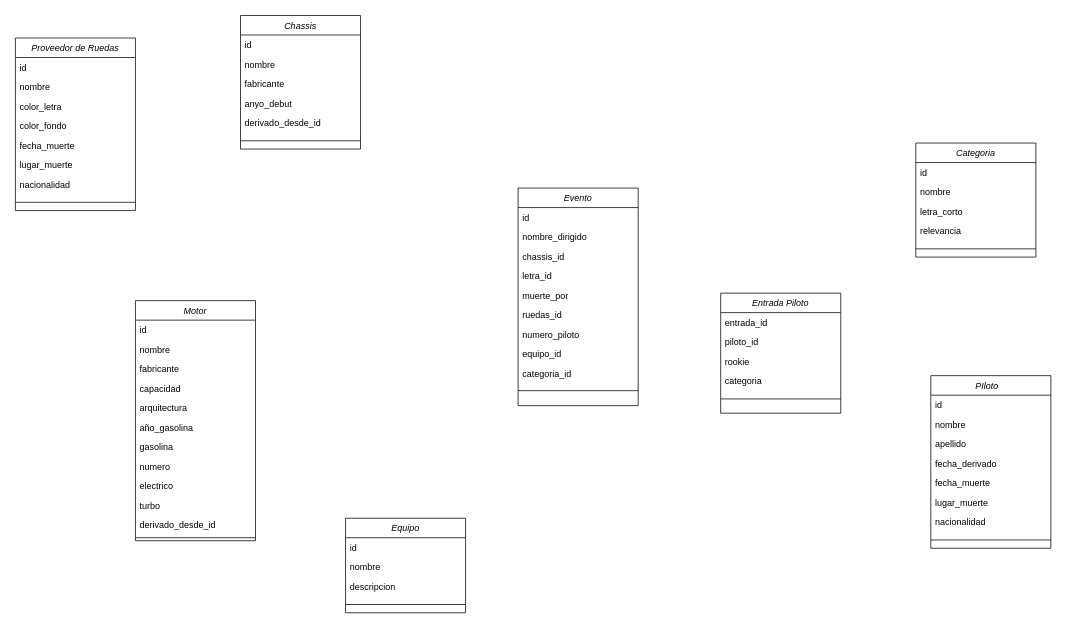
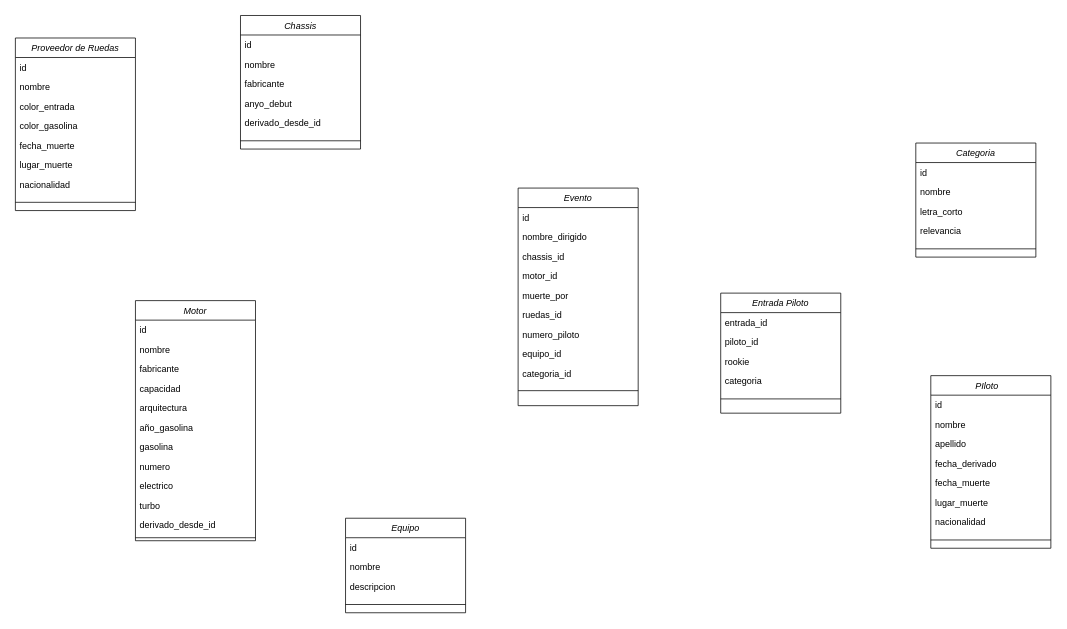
node "color_letra": label "color_letra" -> "color_entrada"
node "color_fondo": label "color_fondo" -> "color_gasolina"
node "letra_id": label "letra_id" -> "motor_id"
